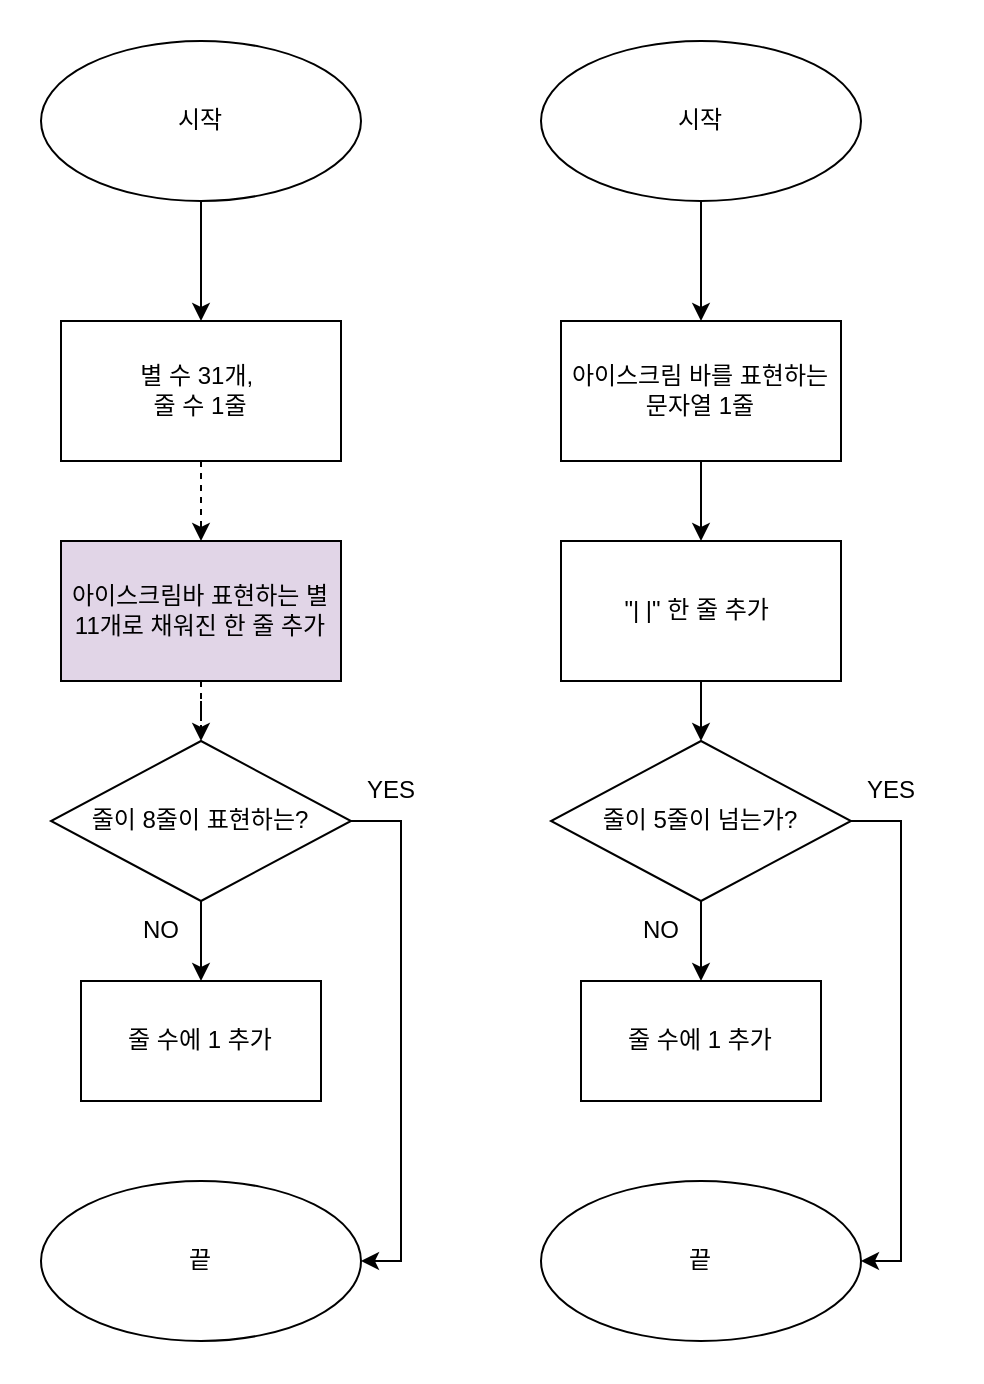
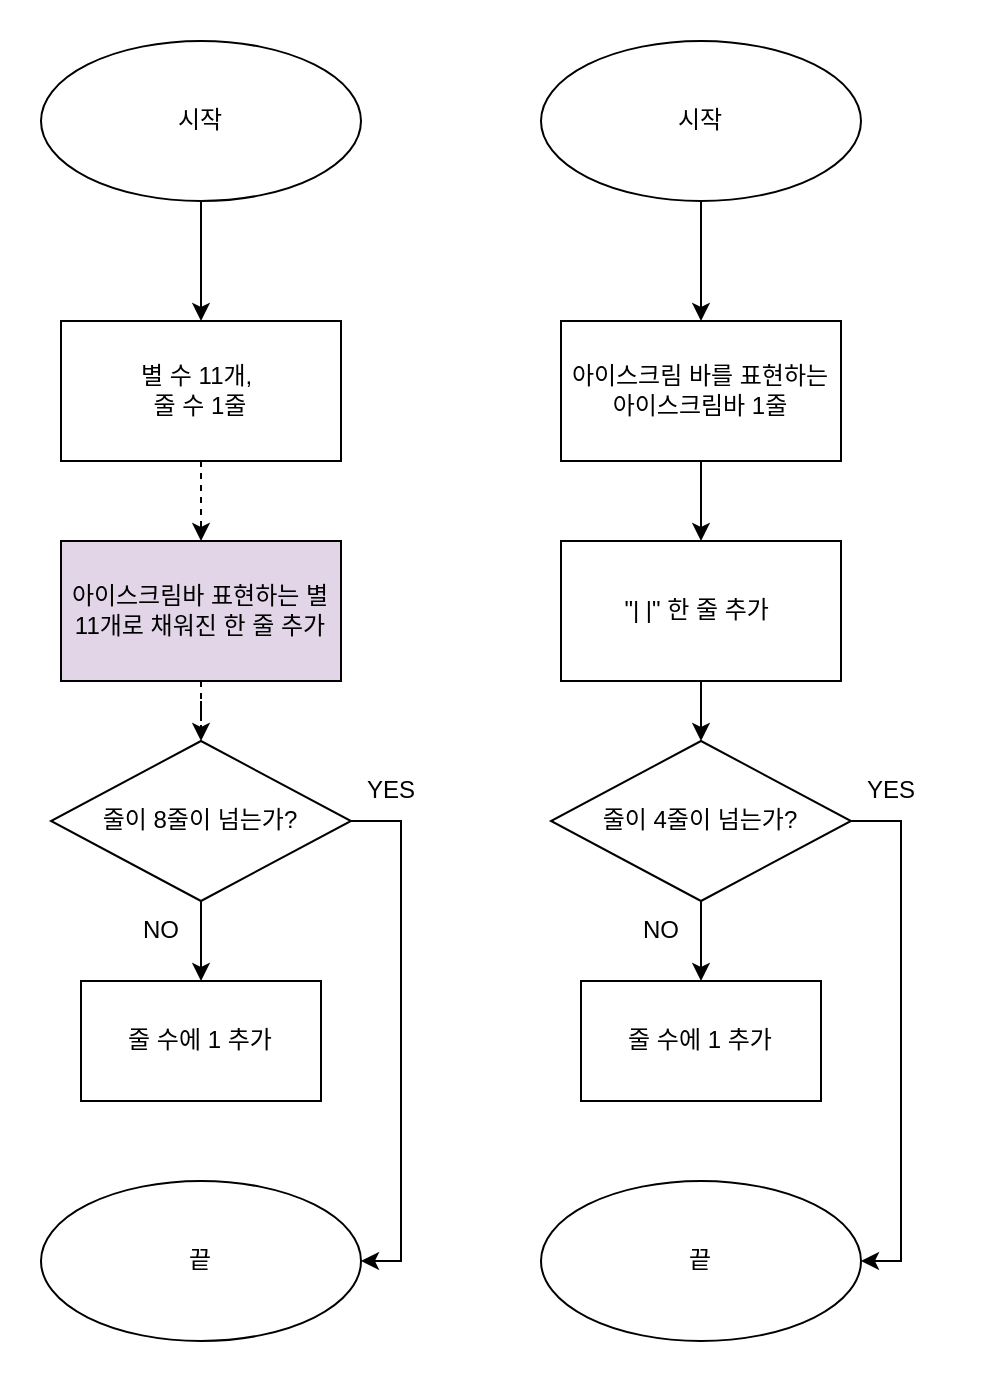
node "별 수 31개, 줄 수 1줄": label "별 수 31개, 줄 수 1줄" -> "별 수 11개, 줄 수 1줄"
node "아이스크림 바를 표현하는 문자열 1줄": label "아이스크림 바를 표현하는 문자열 1줄" -> "아이스크림 바를 표현하는 아이스크림바 1줄"
node "줄이 8줄이 표현하는?": label "줄이 8줄이 표현하는?" -> "줄이 8줄이 넘는가?"
node "줄이 5줄이 넘는가?": label "줄이 5줄이 넘는가?" -> "줄이 4줄이 넘는가?"
